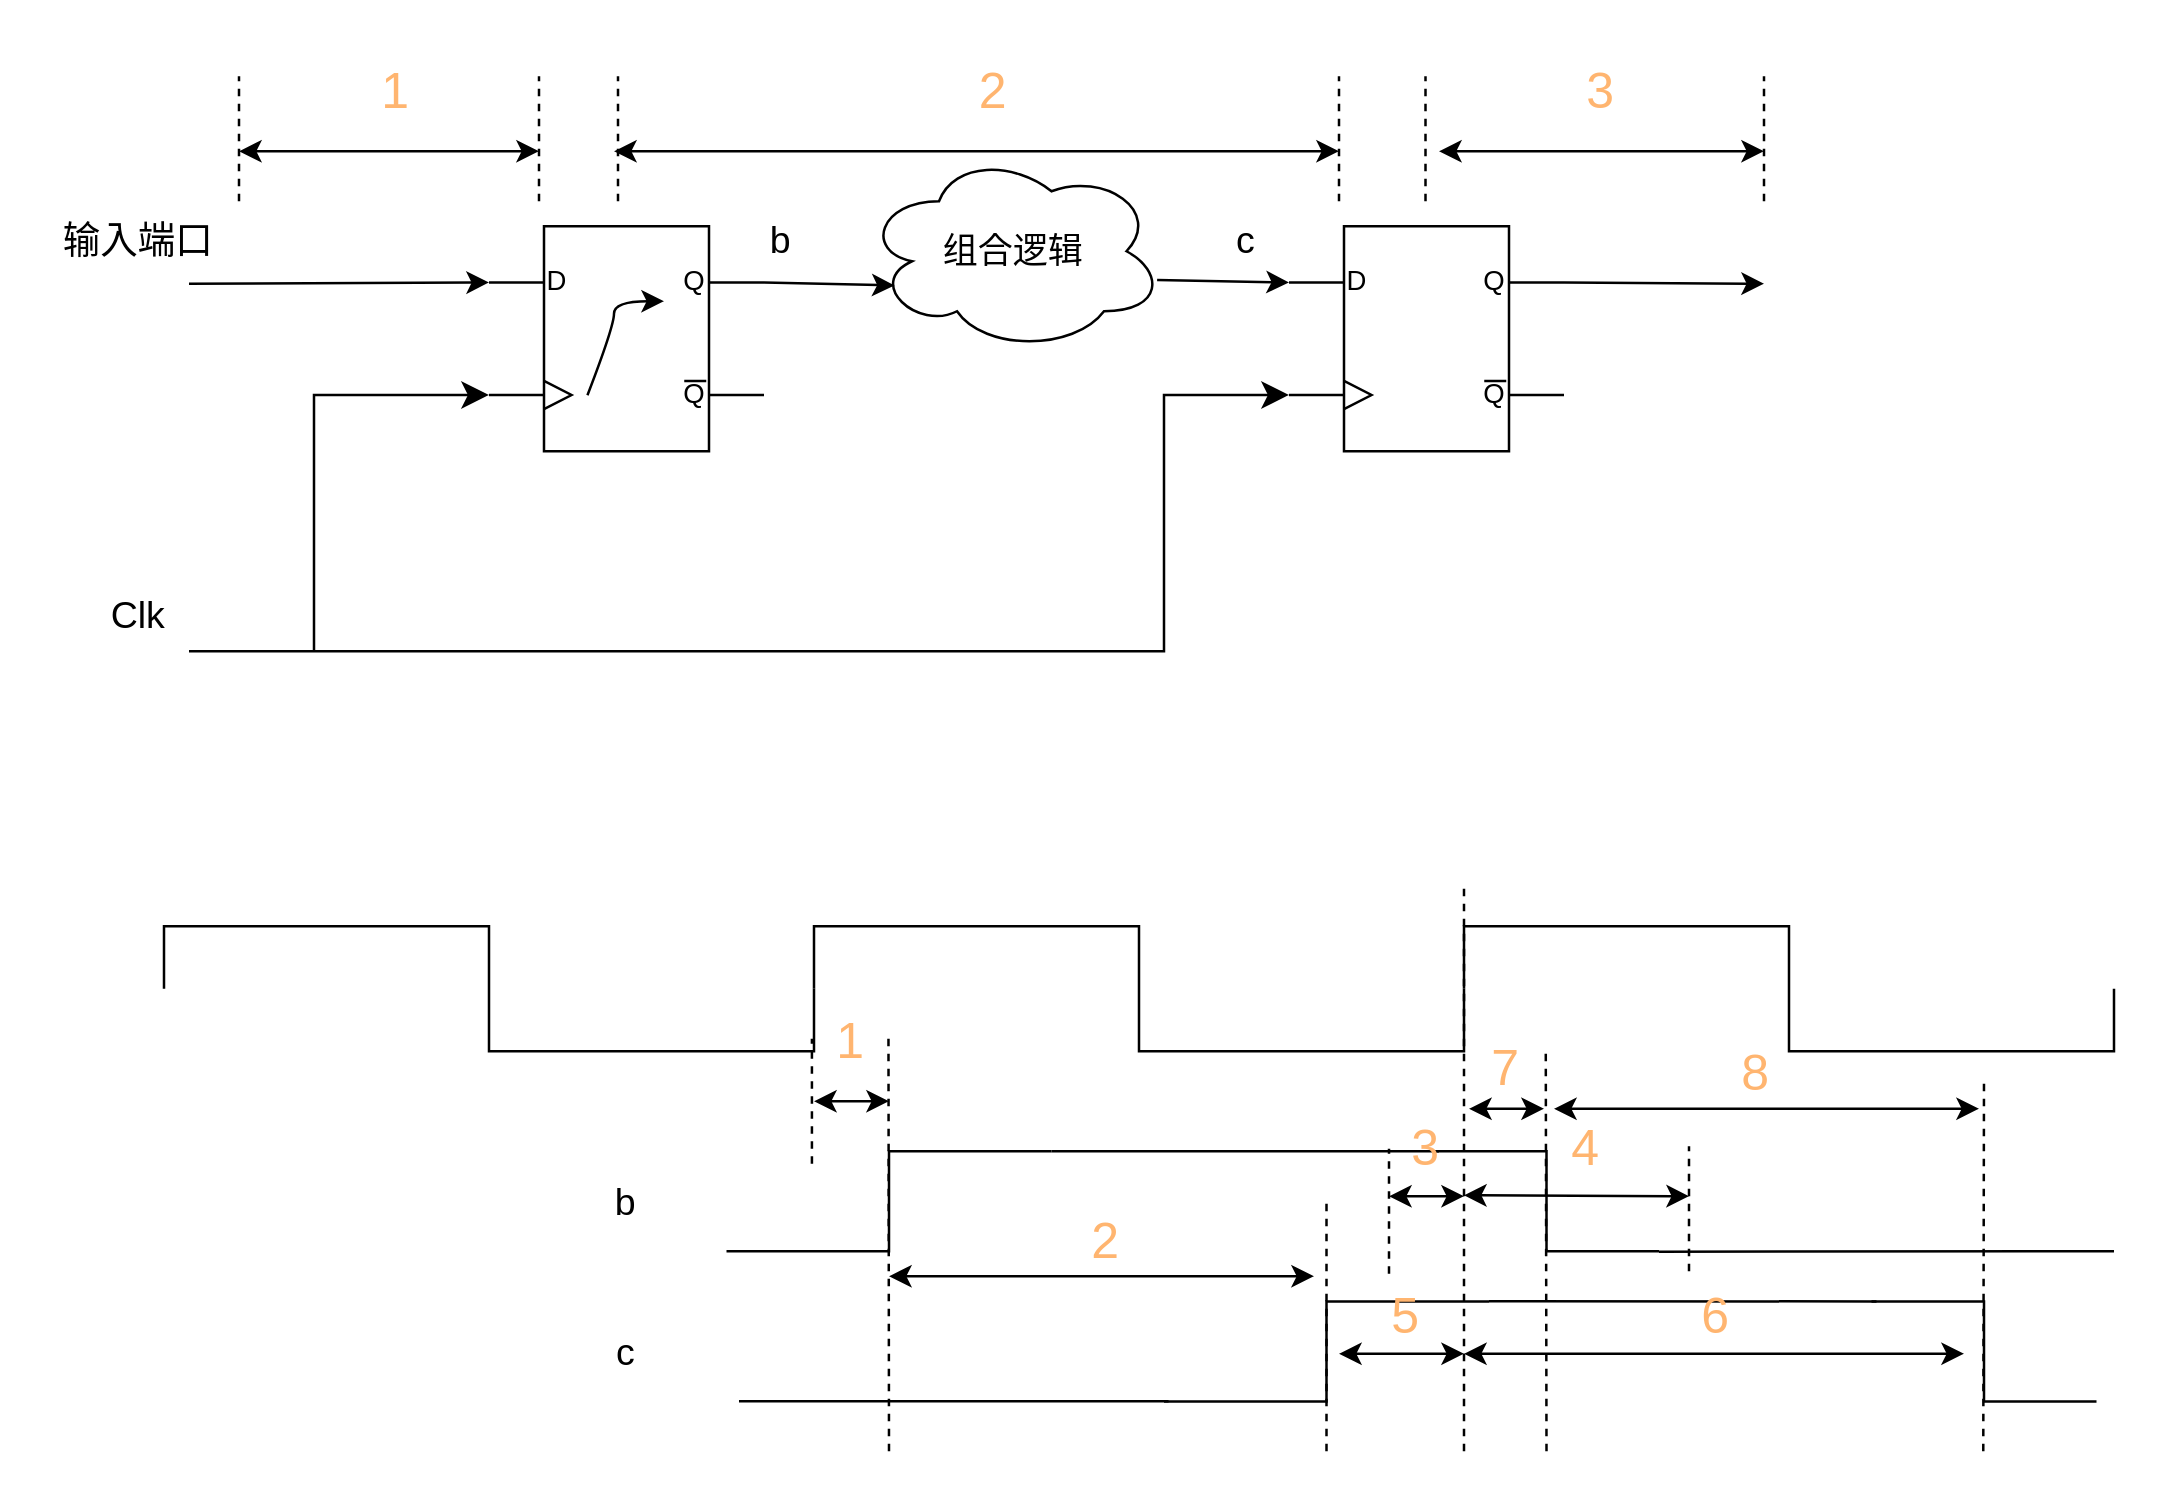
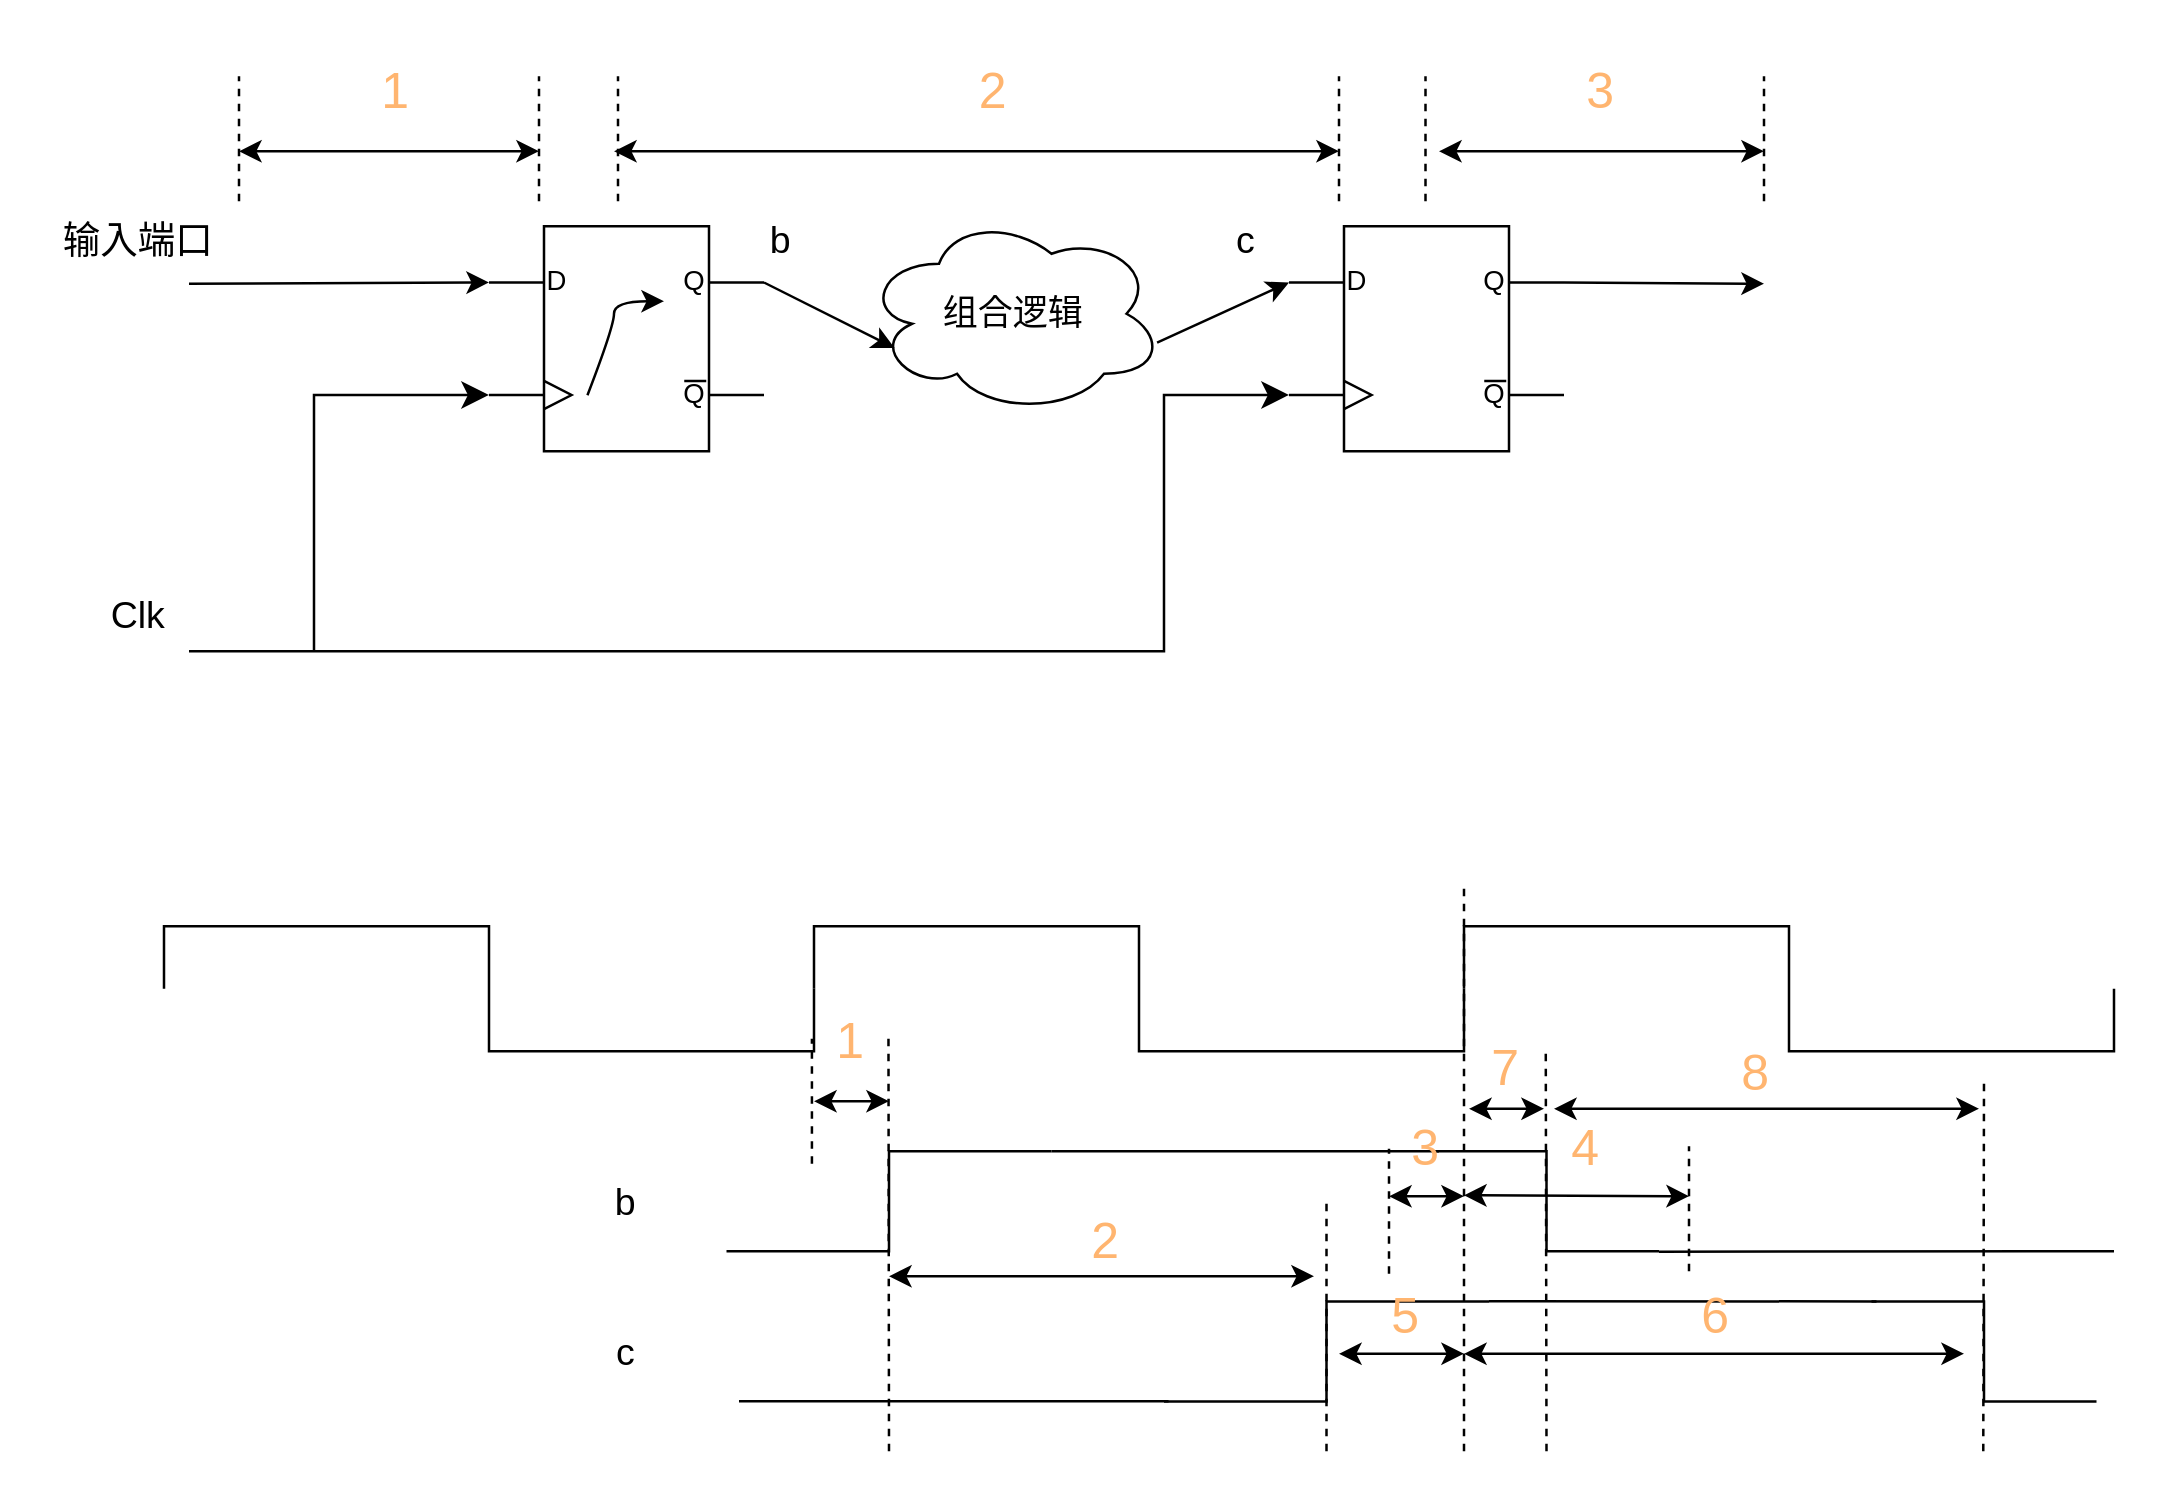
node "组合逻辑": moved (1014, 251) -> (1014, 314)
